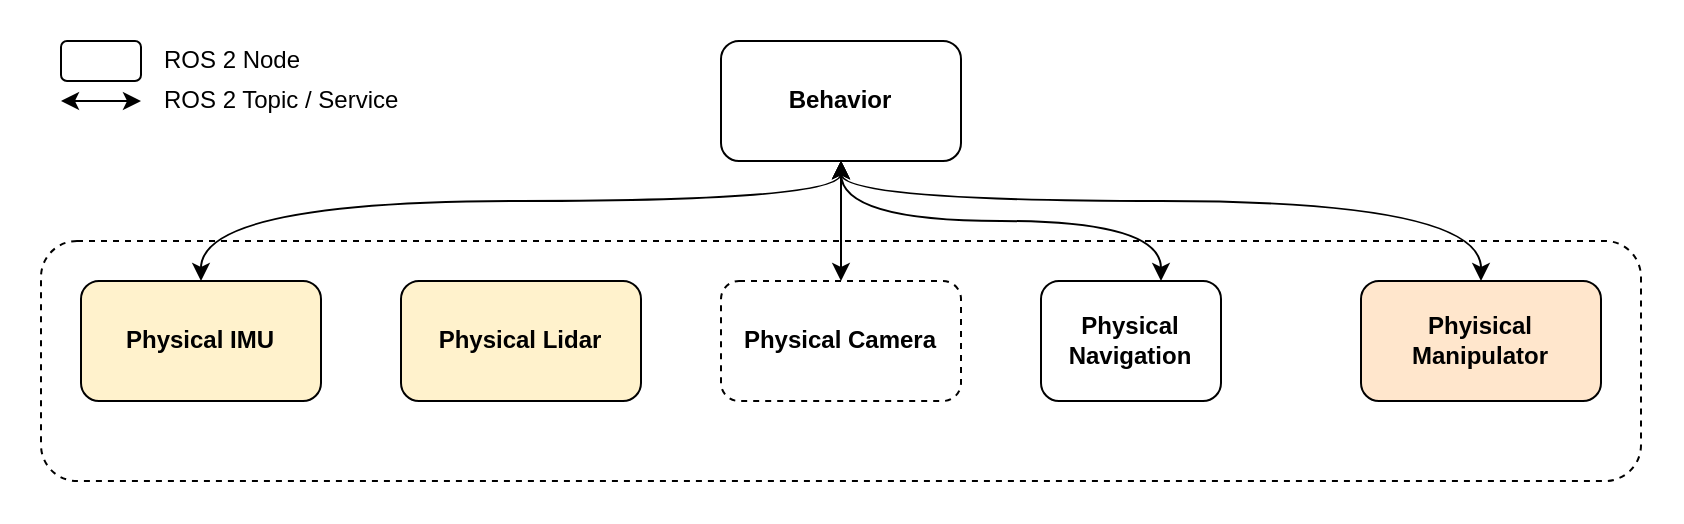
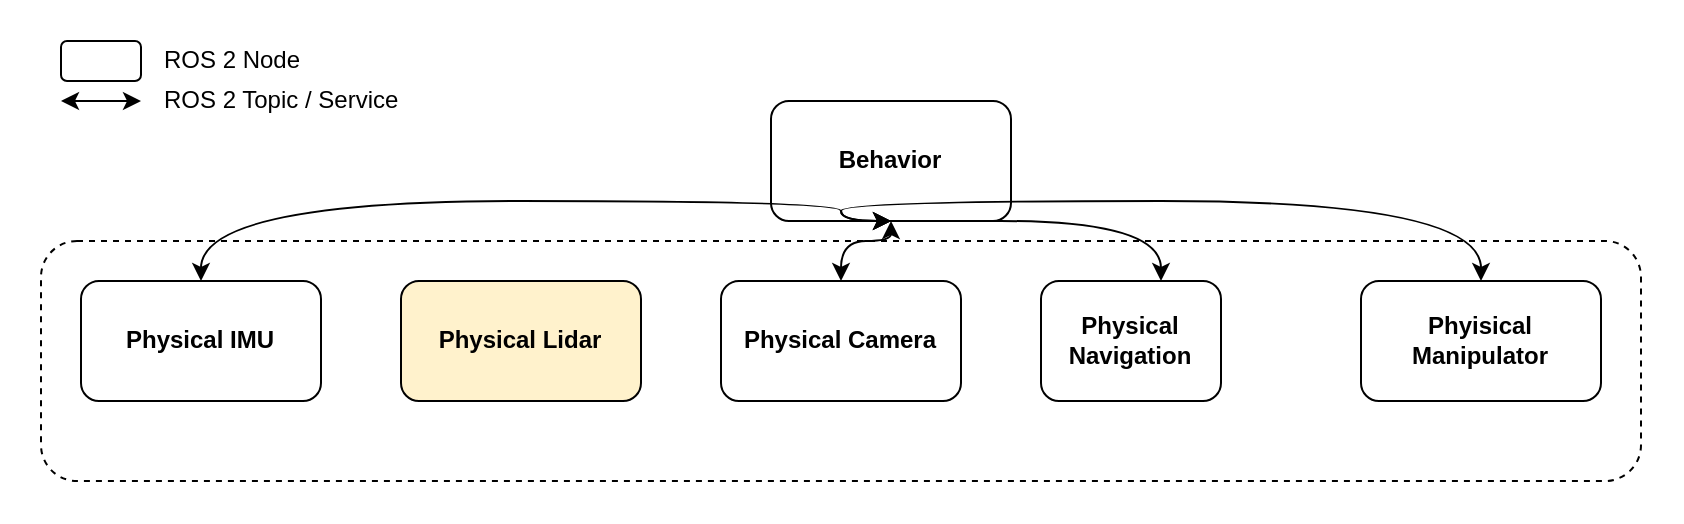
node "Behavior": moved (841, 101) -> (891, 161)
node "Physical IMU": fillcolor #fff2cc -> #ffffff
node "Physical Camera": style dashed -> solid
node "Phyisical Manipulator": fillcolor #ffe6cc -> #ffffff
